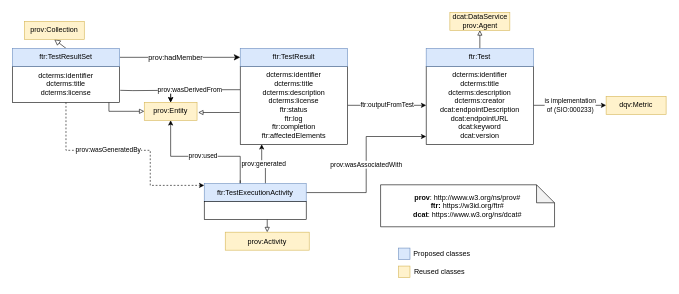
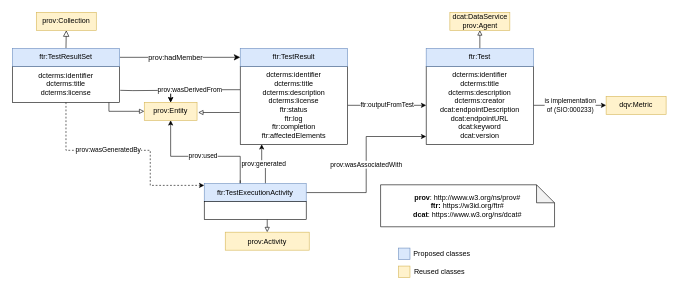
node "prov:Collection": moved (54, 30) -> (66, 21)
